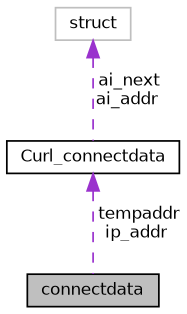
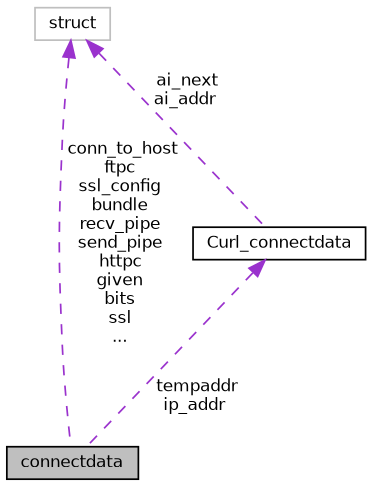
edge "connectdata" -> "struct": added, label "conn_to_host ftpc ssl_config bundle recv_pipe send_pipe httpc given bits ssl ..."
